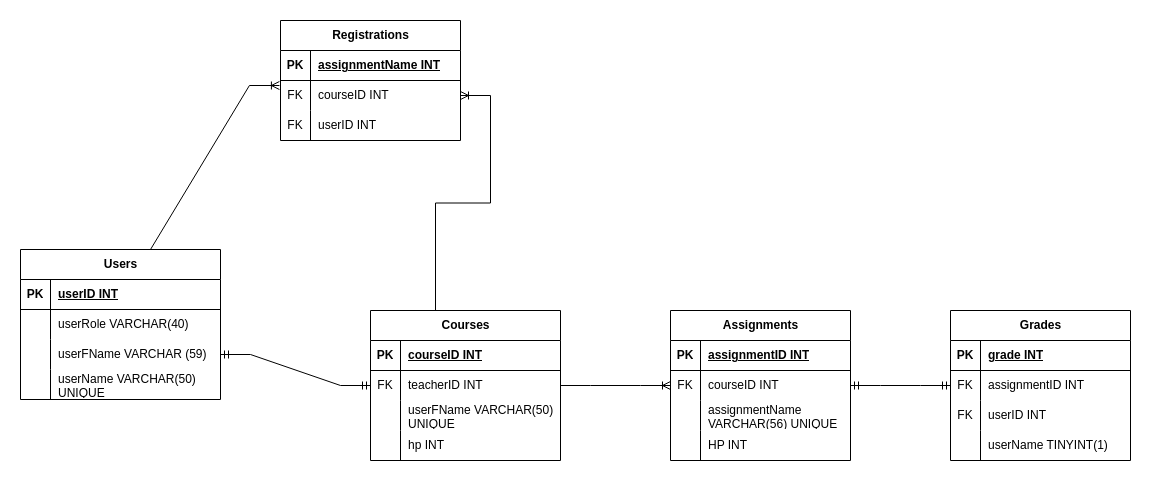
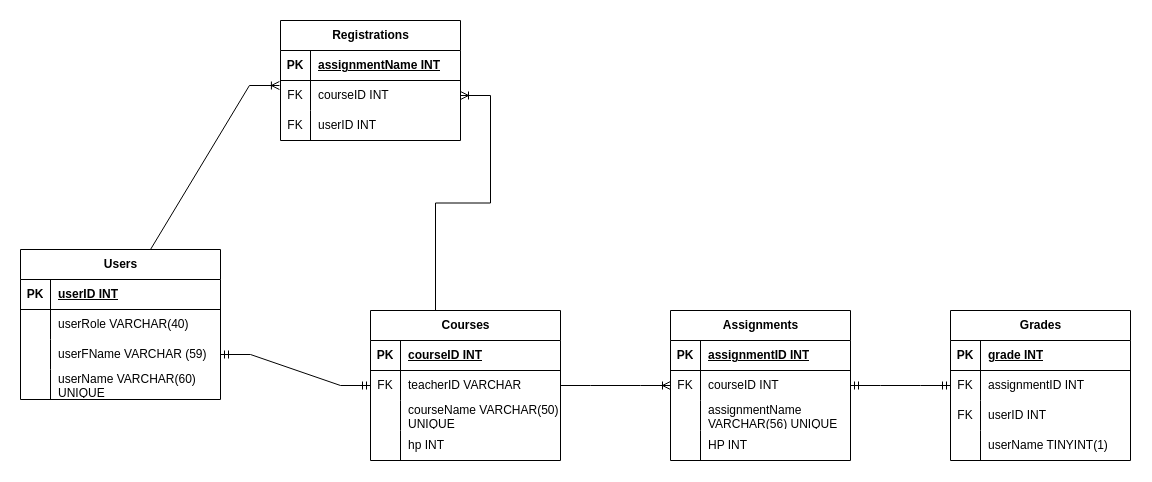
node "userName VARCHAR(50) UNIQUE": label "userName VARCHAR(50) UNIQUE" -> "userName VARCHAR(60) UNIQUE"
node "teacherID INT": label "teacherID INT" -> "teacherID VARCHAR"
node "userFName VARCHAR(50) UNIQUE": label "userFName VARCHAR(50) UNIQUE" -> "courseName VARCHAR(50) UNIQUE"
